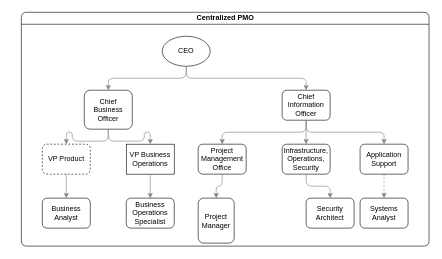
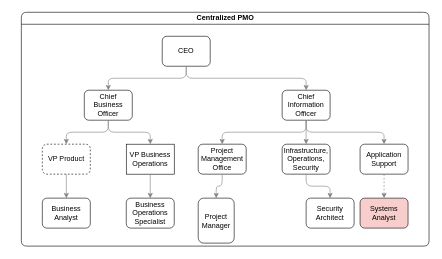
node "CEO": shape ellipse -> rounded rectangle
node "Chief Business Officer": size 48x39 -> 48x30
node "Systems Analyst": fillcolor #ffffff -> #f8cecc
